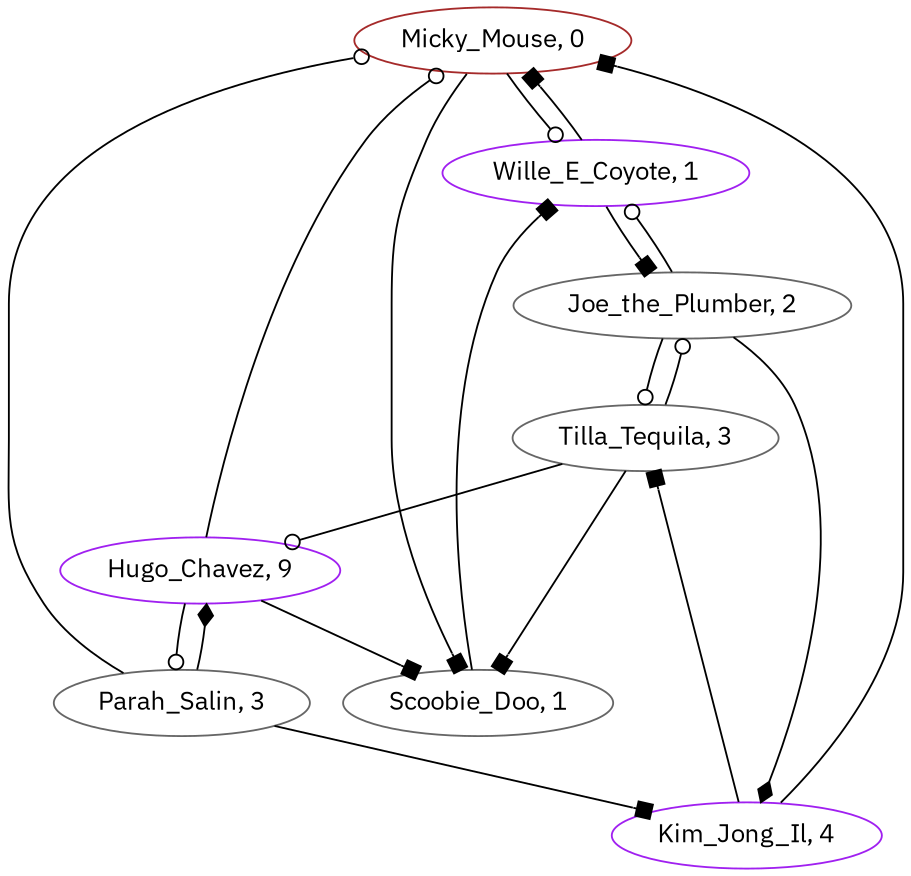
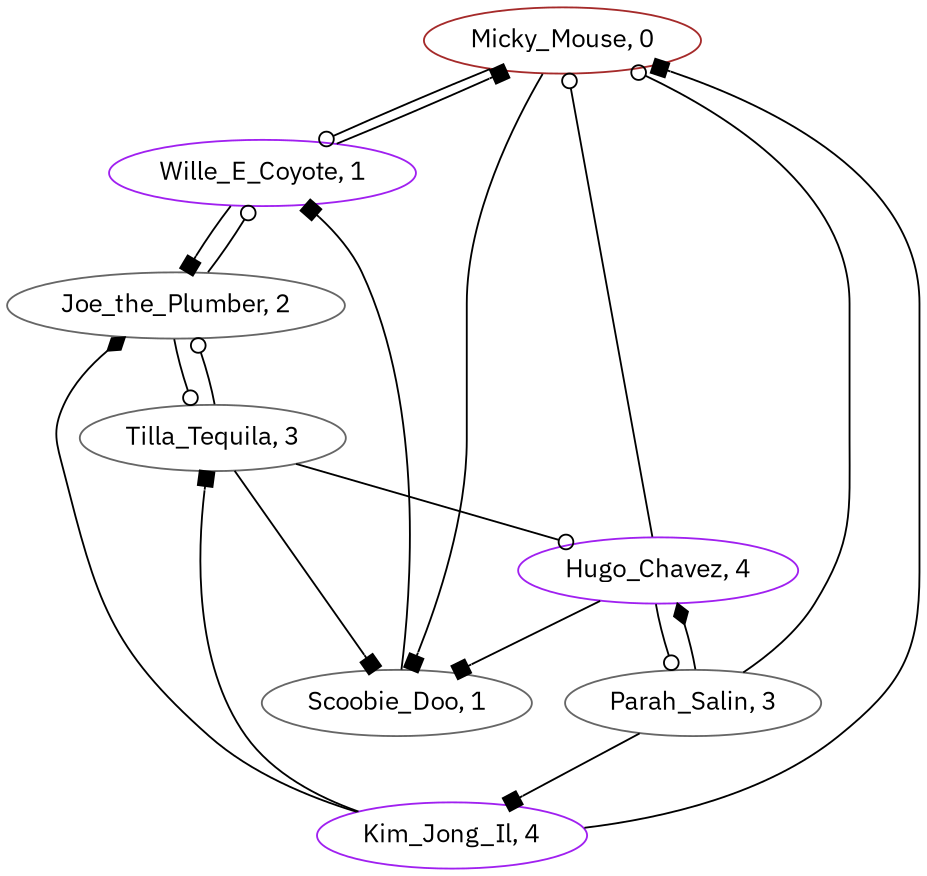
edge "Joe_the_Plumber, 2" -> "Kim_Jong_Il, 4": reversed
node "Hugo_Chavez, 9": label "Hugo_Chavez, 9" -> "Hugo_Chavez, 4"
